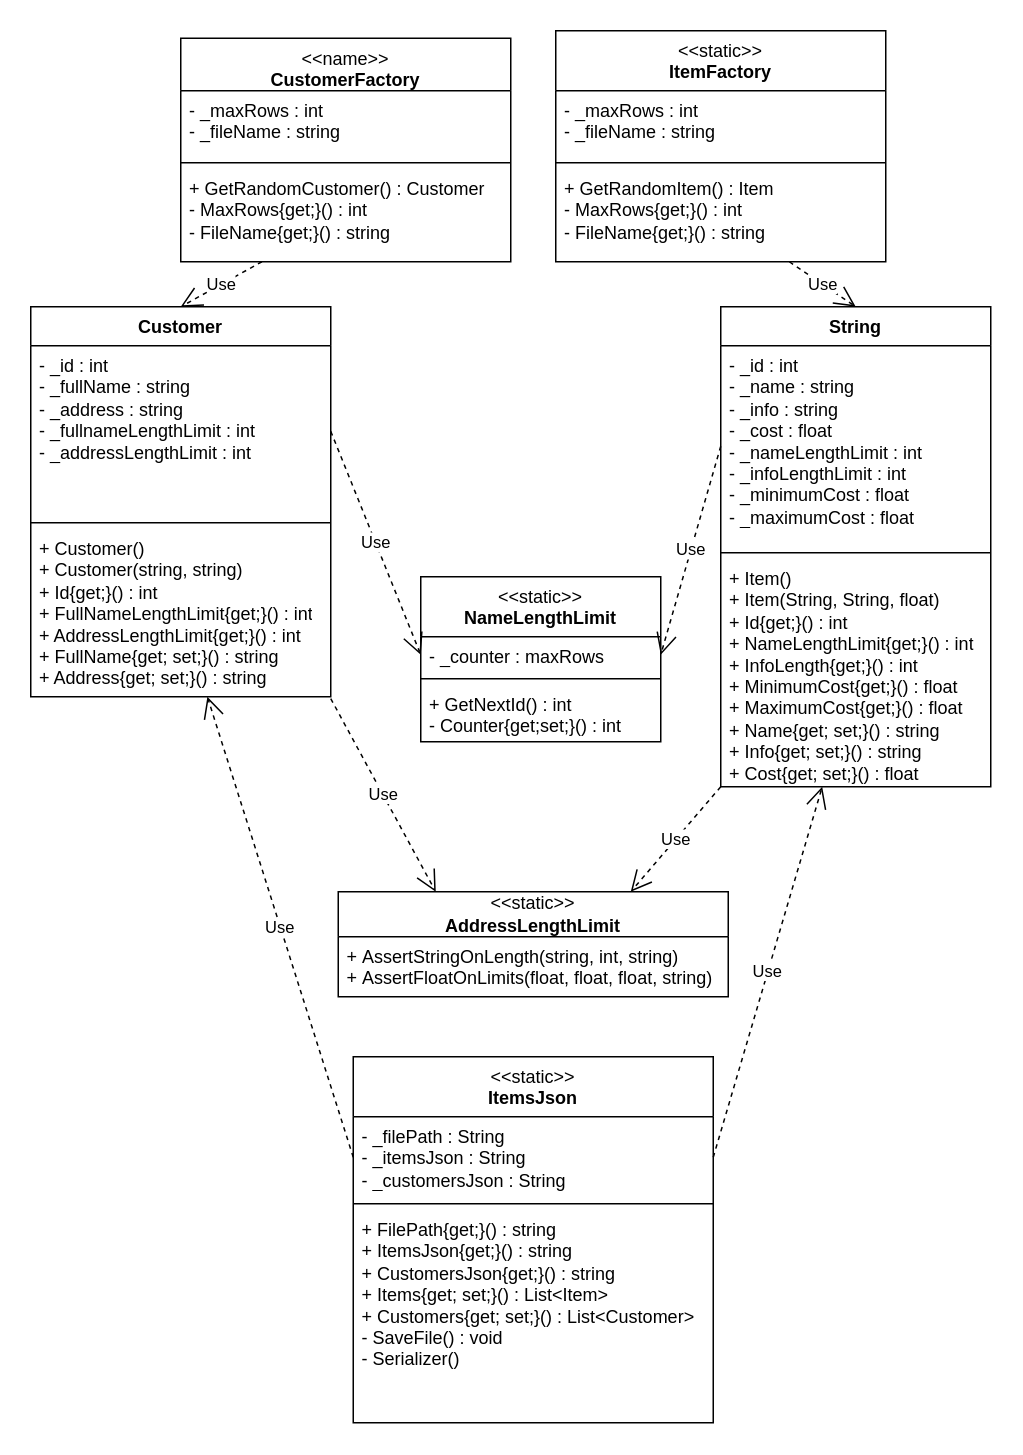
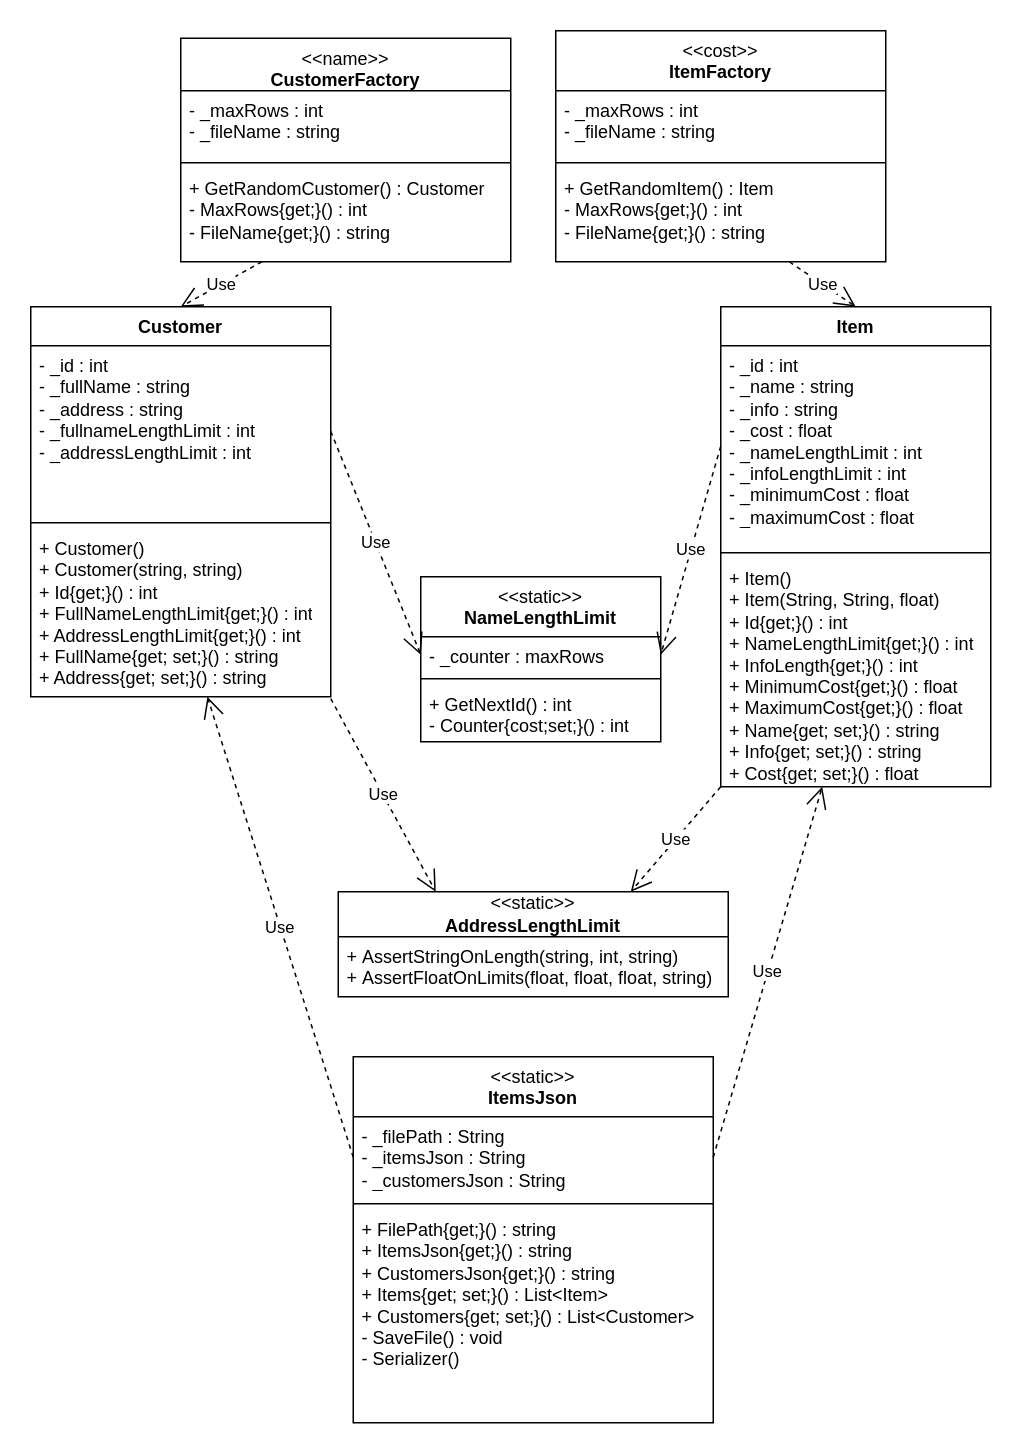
node "<<static>> ItemFactory": label "<<static>> ItemFactory" -> "<<cost>> ItemFactory"
node "String": label "String" -> "Item"
node "+ GetNextId() : int - Counter{get;set;}() : int": label "+ GetNextId() : int - Counter{get;set;}() : int" -> "+ GetNextId() : int - Counter{cost;set;}() : int"
